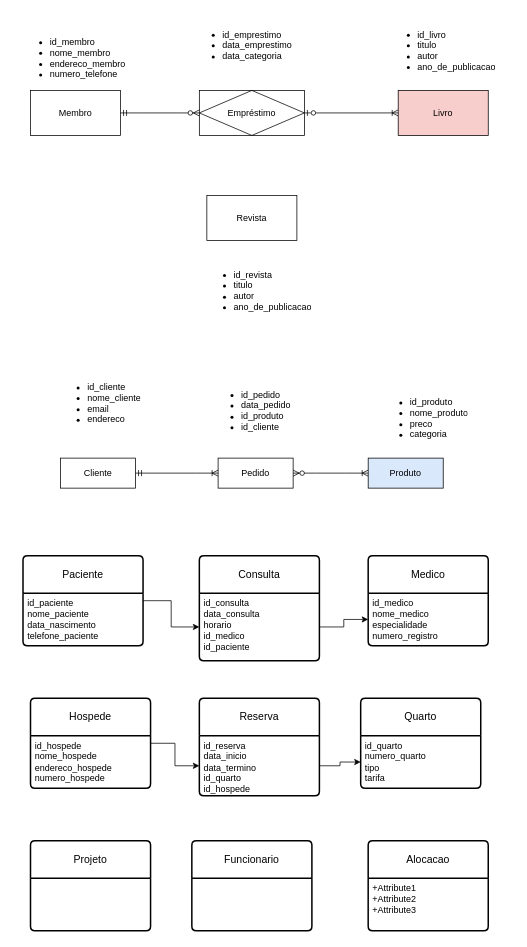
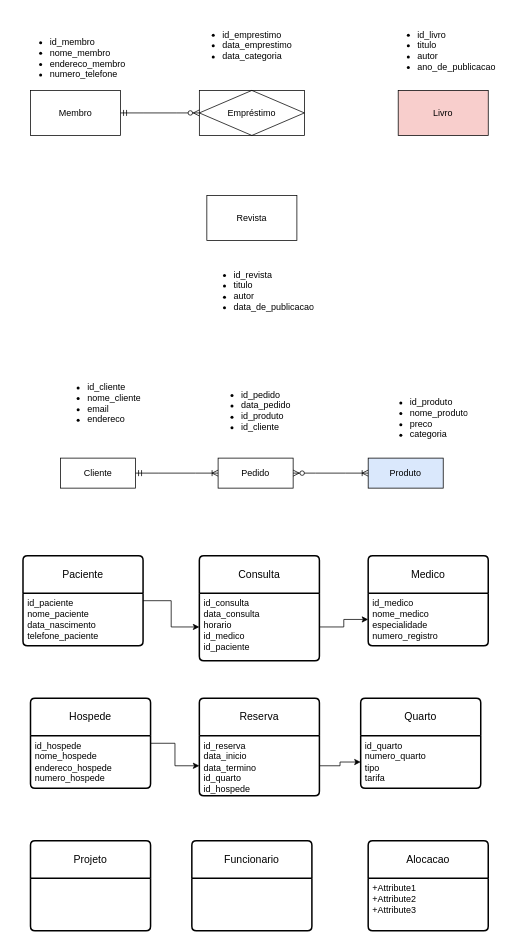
edge "Empréstimo" -- "Livro": removed
node "id_revista titulo autor ano_de_publicacao": label "id_revista titulo autor ano_de_publicacao" -> "id_revista titulo autor data_de_publicacao"
